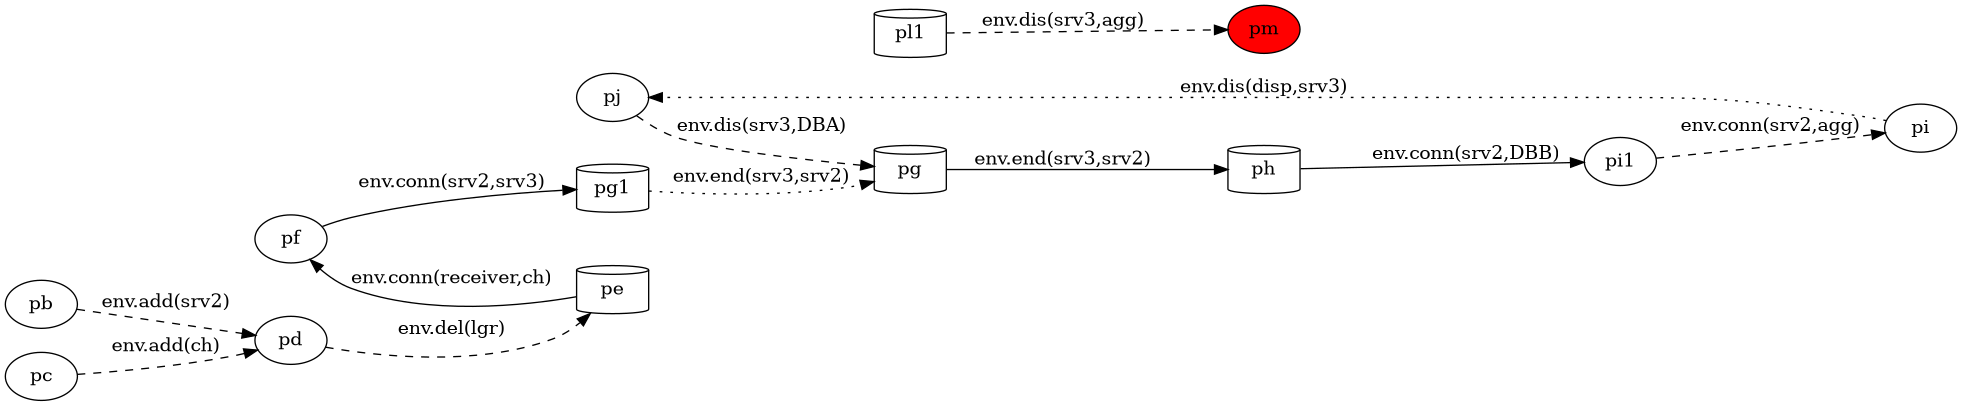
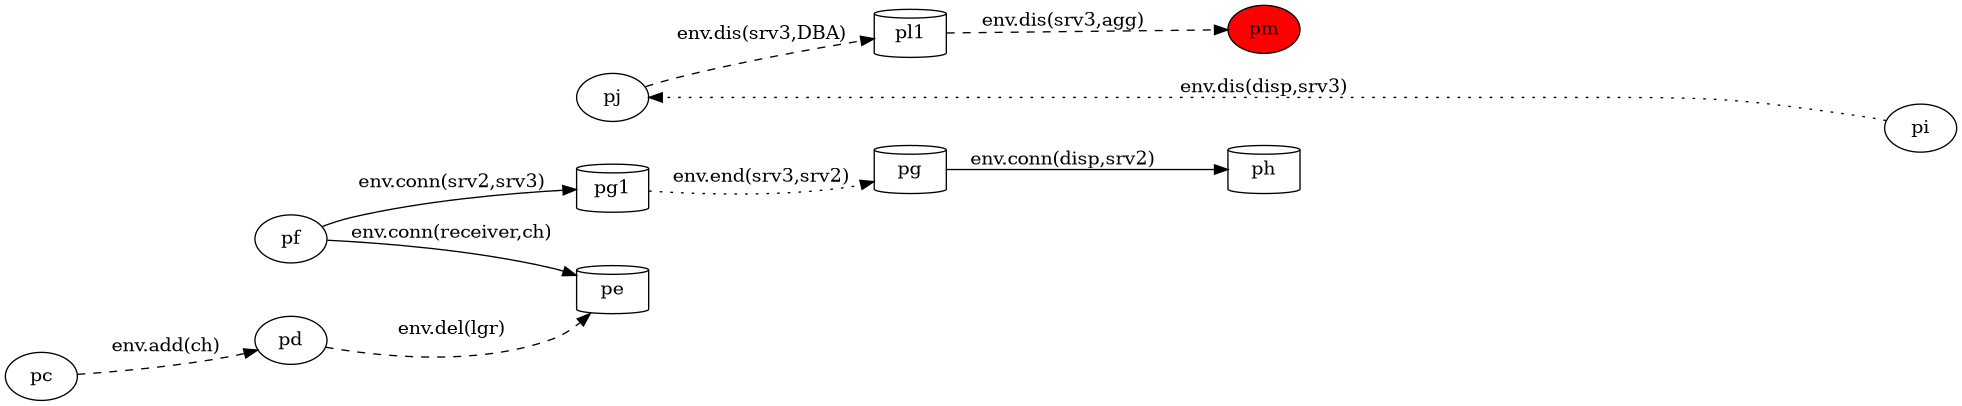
edge "pj" -> "pg": now "pj" -> "pl1"
edge "pg" -> "ph": label "env.end(srv3,srv2)" -> "env.conn(disp,srv2)"
node "pi1": removed
node "pb": removed
edge "pe" -> "pf": reversed
